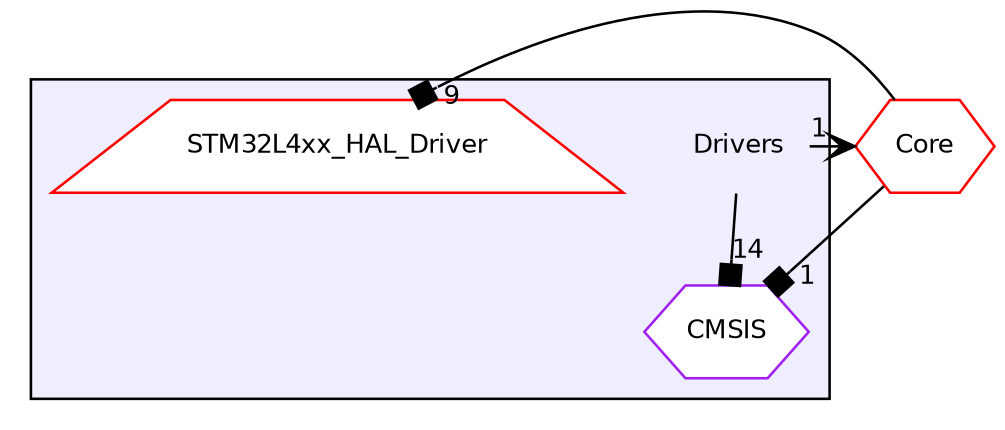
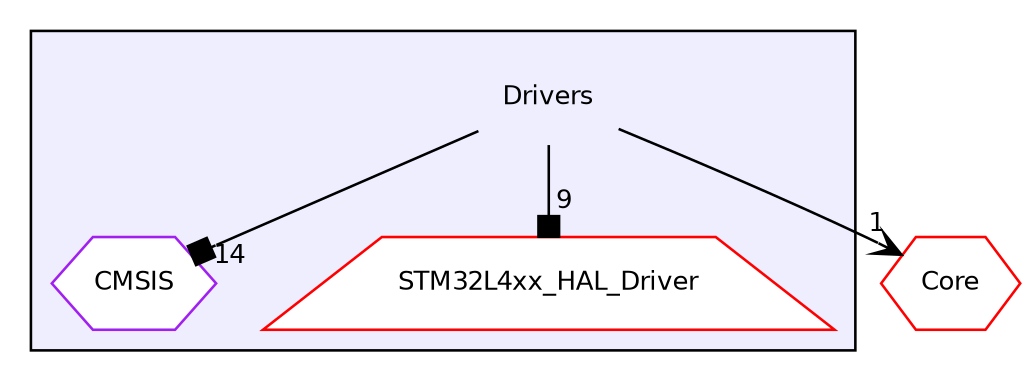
edge "Core" -> "STM32L4xx_HAL_Driver": now "Drivers" -> "STM32L4xx_HAL_Driver"
edge "Core" -> "CMSIS": removed
